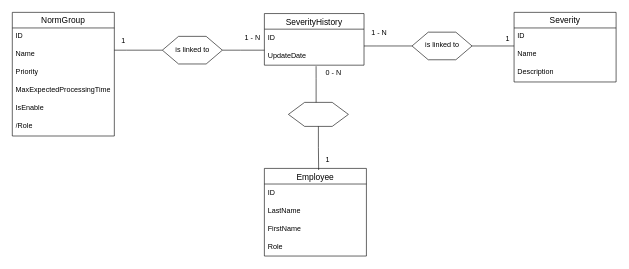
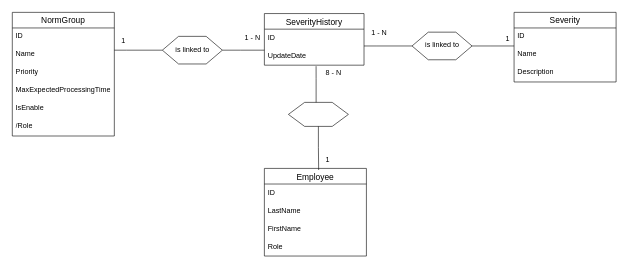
node "0 - N": label "0 - N" -> "8 - N"
